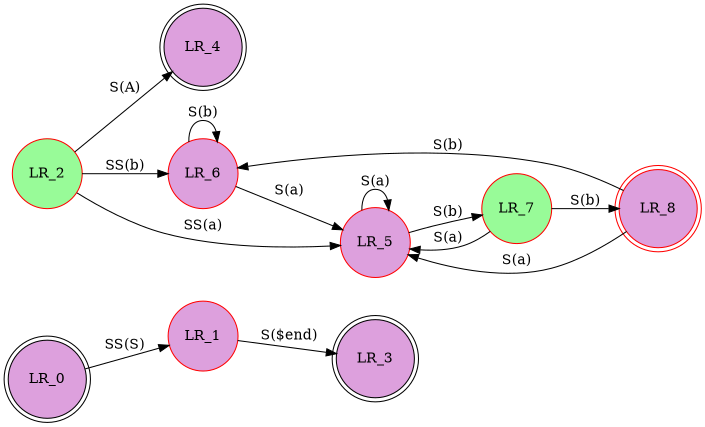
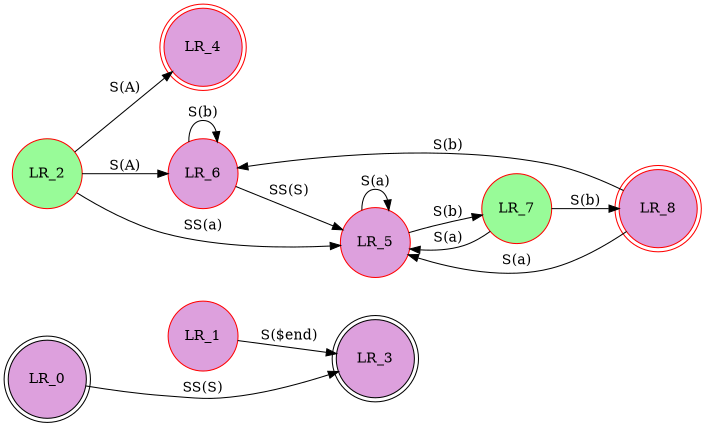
node "LR_4": color black -> red
edge "LR_2" -> "LR_6": label "SS(b)" -> "S(A)"
edge "LR_6" -> "LR_5": label "S(a)" -> "SS(S)"
edge "LR_0" -> "LR_1": now "LR_0" -> "LR_3"
